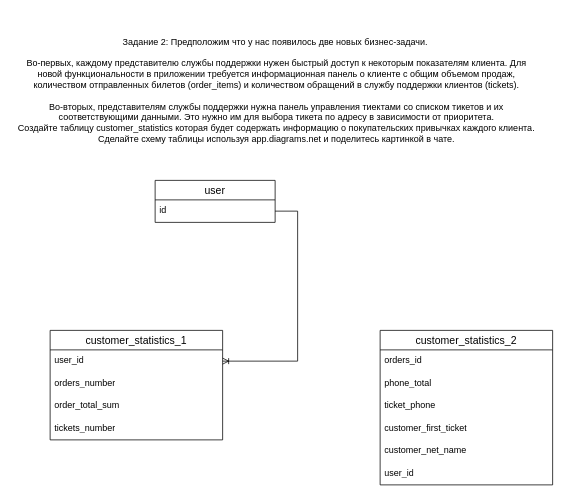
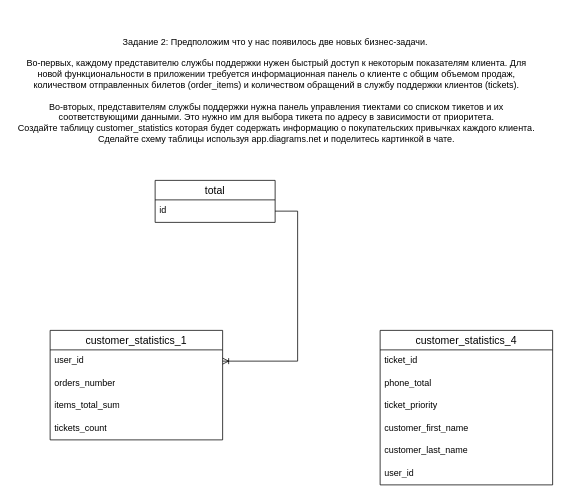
node "user": label "user" -> "total"
node "customer_statistics_2": label "customer_statistics_2" -> "customer_statistics_4"
node "orders_id": label "orders_id" -> "ticket_id"
node "order_total_sum": label "order_total_sum" -> "items_total_sum"
node "ticket_phone": label "ticket_phone" -> "ticket_priority"
node "tickets_number": label "tickets_number" -> "tickets_count"
node "customer_first_ticket": label "customer_first_ticket" -> "customer_first_name"
node "customer_net_name": label "customer_net_name" -> "customer_last_name"
